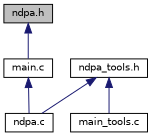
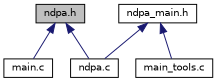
node "ndpa_tools.h": label "ndpa_tools.h" -> "ndpa_main.h"
edge "ndpa.c" -> "main.c": now "ndpa.c" -> "ndpa.h"
